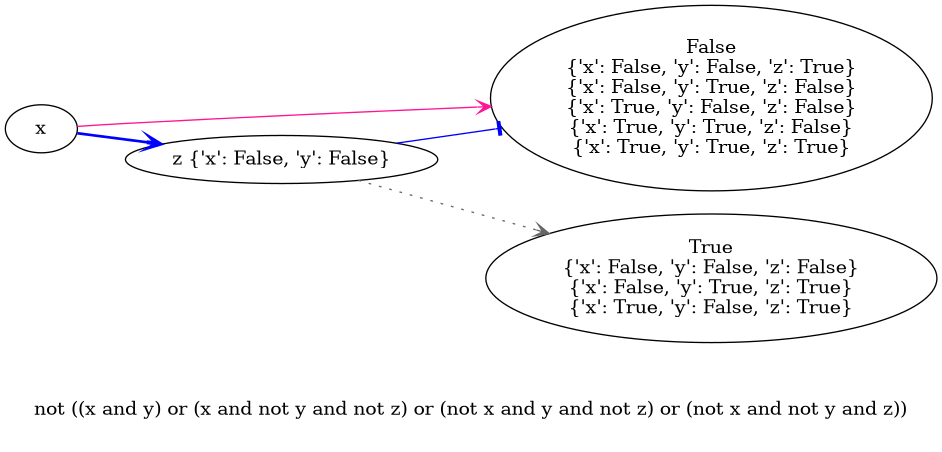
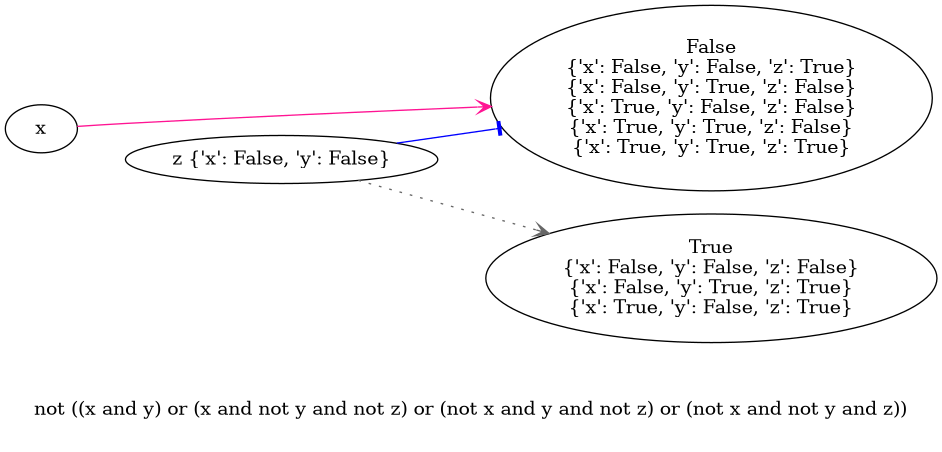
edge "x" -> "z {'x': False, 'y': False}": removed
